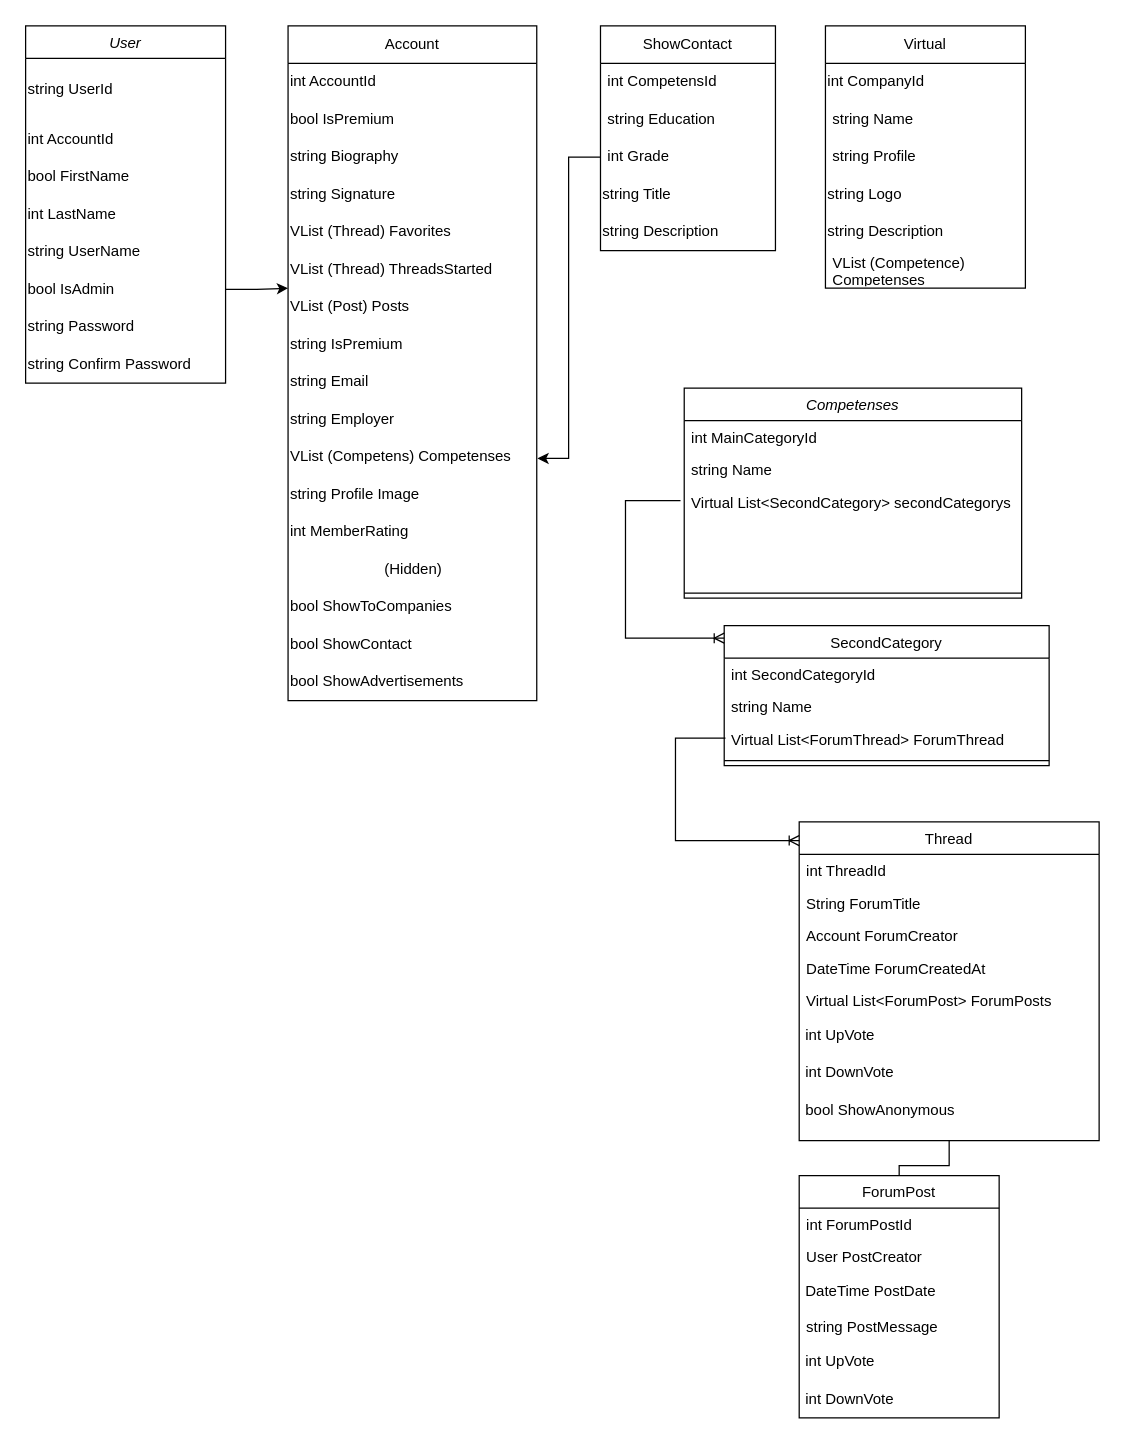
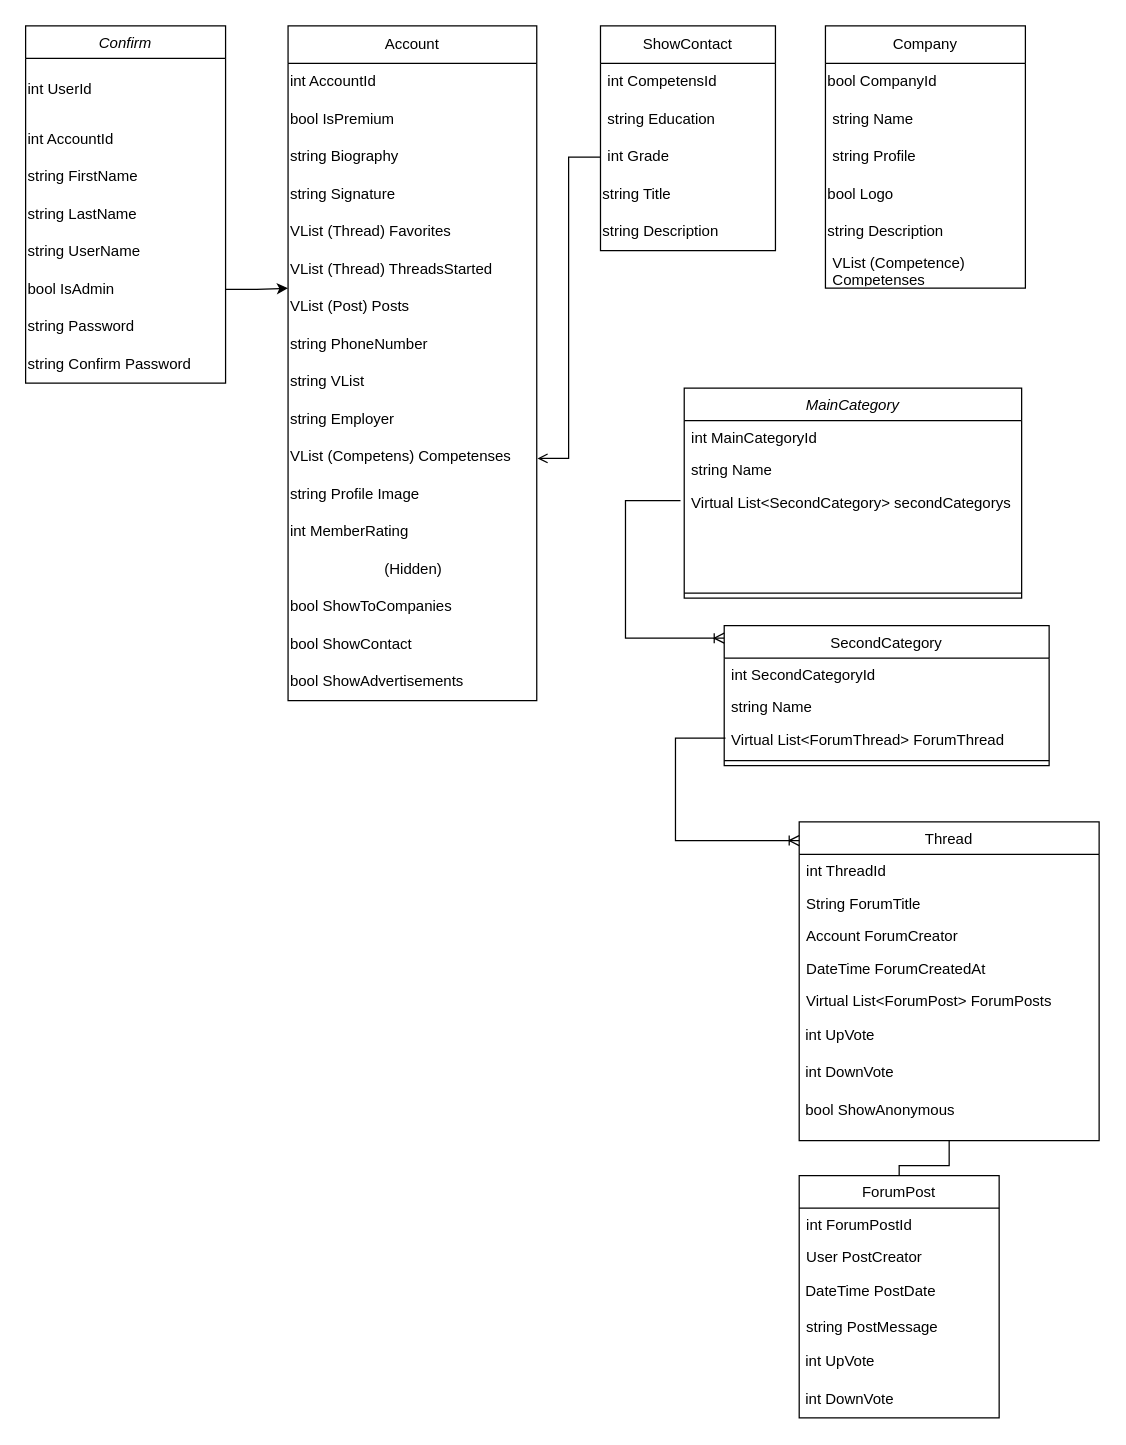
node "User": label "User" -> "Confirm"
node "Virtual": label "Virtual" -> "Company"
node "int CompanyId": label "int CompanyId" -> "bool CompanyId"
node "string UserId": label "string UserId" -> "int UserId"
node "bool FirstName": label "bool FirstName" -> "string FirstName"
node "string Logo": label "string Logo" -> "bool Logo"
node "int LastName": label "int LastName" -> "string LastName"
node "string IsPremium": label "string IsPremium" -> "string PhoneNumber"
node "string Email": label "string Email" -> "string VList"
node "Competenses": label "Competenses" -> "MainCategory"
edge "int Grade" -> "VList (Competens) Competenses": arrowhead classic -> open
